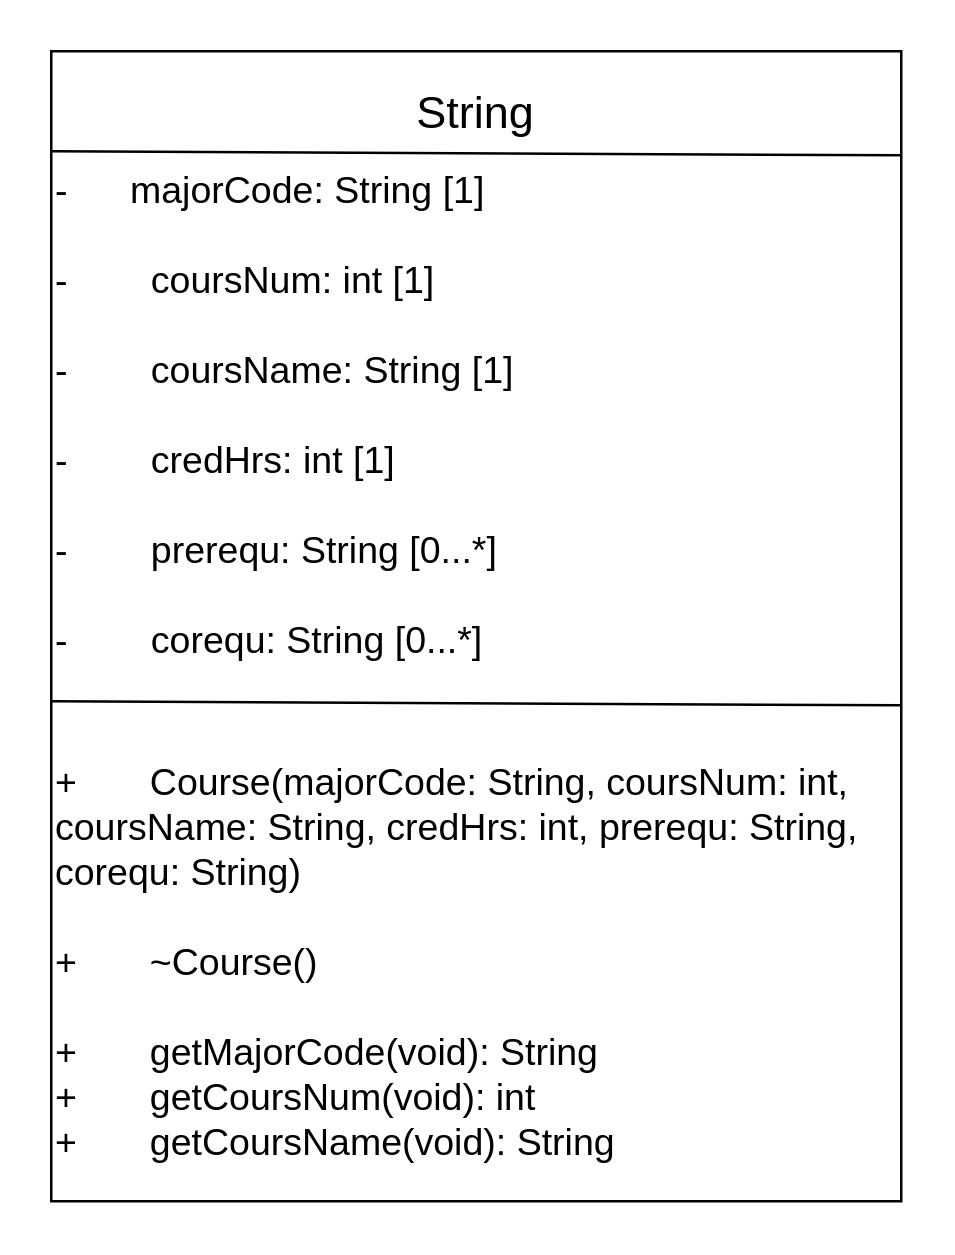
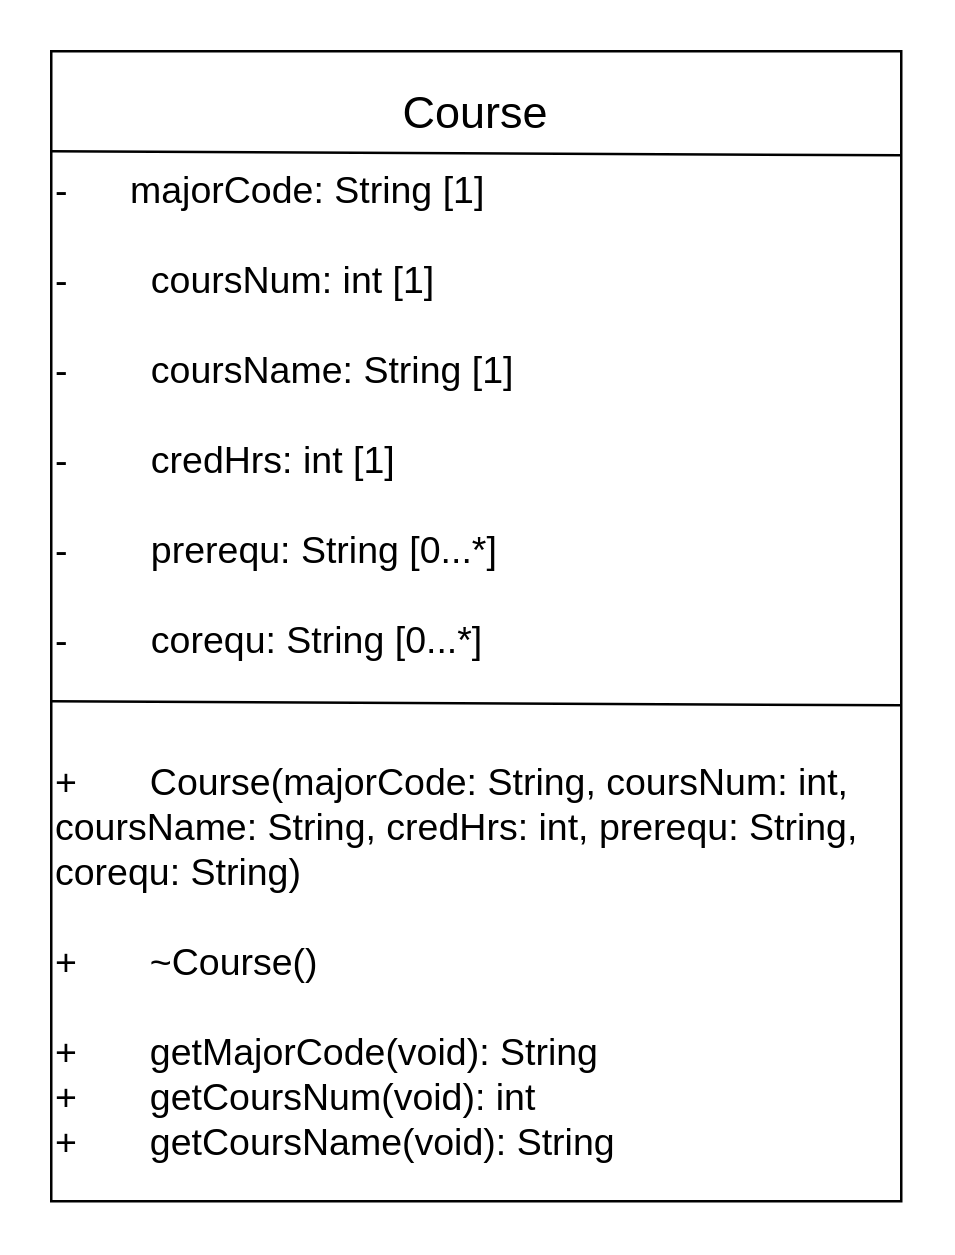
node "String": label "String" -> "Course"
